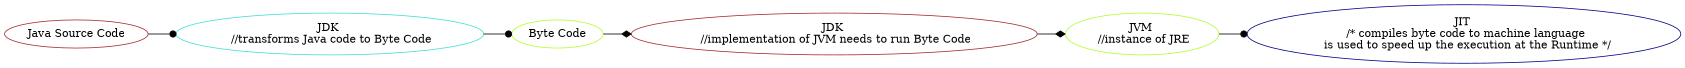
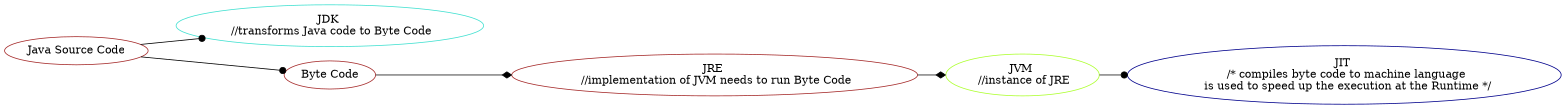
edge "JDK //transforms Java code to Byte Code" -> "Byte Code": now "Java Source Code" -> "Byte Code"
node "Byte Code": color GREENYELLOW -> BROWN
node "JDK //implementation of JVM needs to run Byte Code": label "JDK //implementation of JVM needs to run Byte Code" -> "JRE //implementation of JVM needs to run Byte Code"
